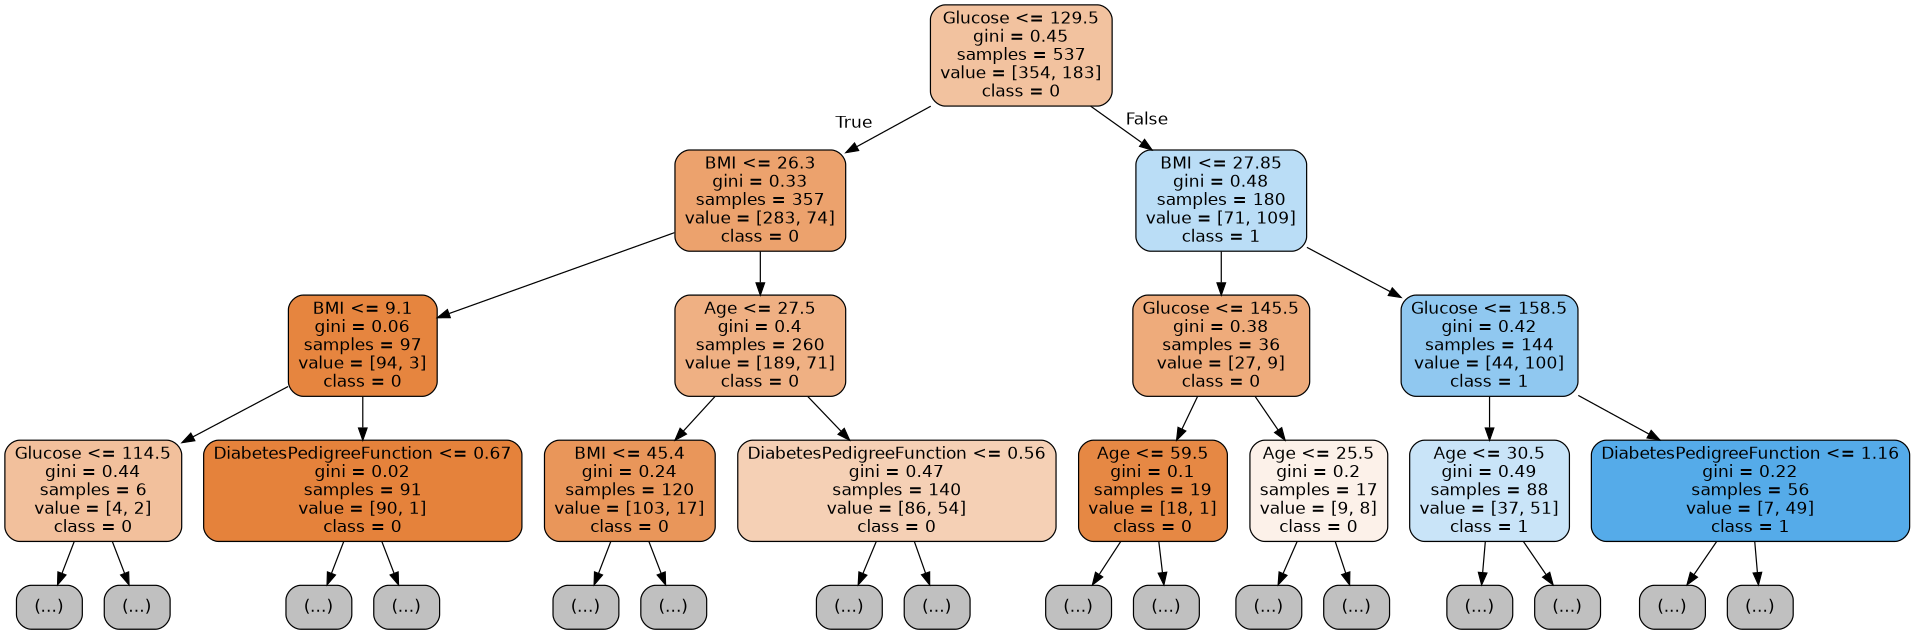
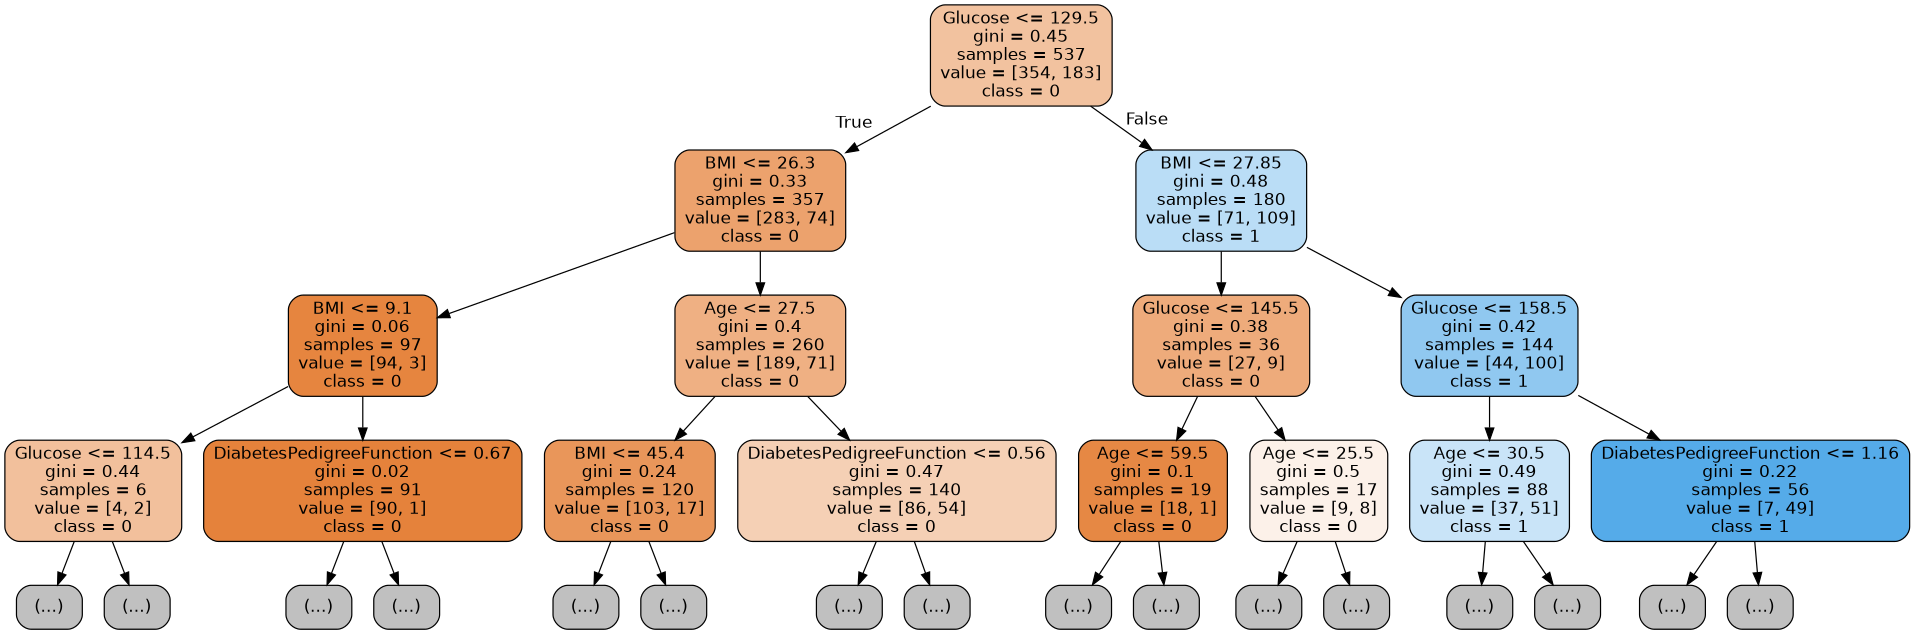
node "Age <= 25.5 gini = 0.2 samples = 17 value = [9, 8] class = 0": label "Age <= 25.5 gini = 0.2 samples = 17 value = [9, 8] class = 0" -> "Age <= 25.5 gini = 0.5 samples = 17 value = [9, 8] class = 0"
